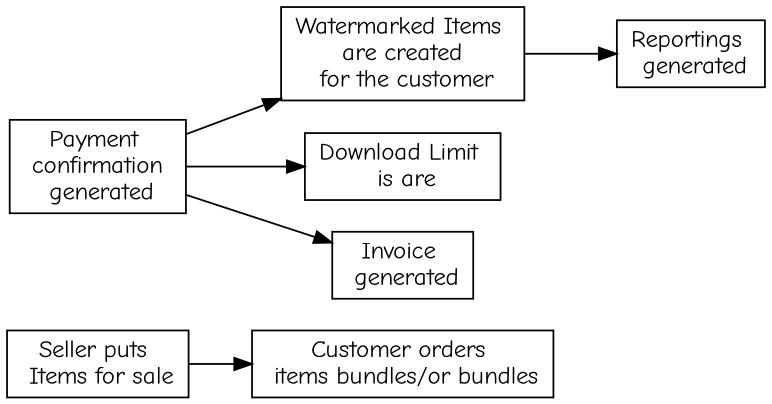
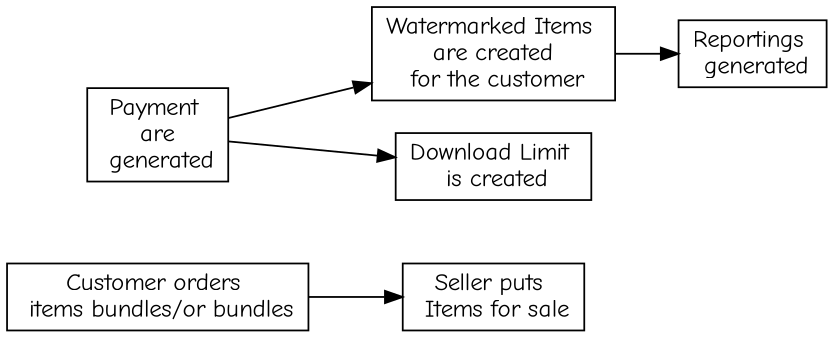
node "Payment confirmation generated": label "Payment confirmation generated" -> "Payment are generated"
node "Download Limit is are": label "Download Limit is are" -> "Download Limit is created"
node "Invoice generated": removed
edge "Seller puts Items for sale" -> "Customer orders items bundles/or bundles": reversed
